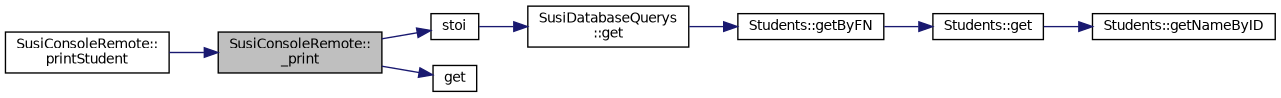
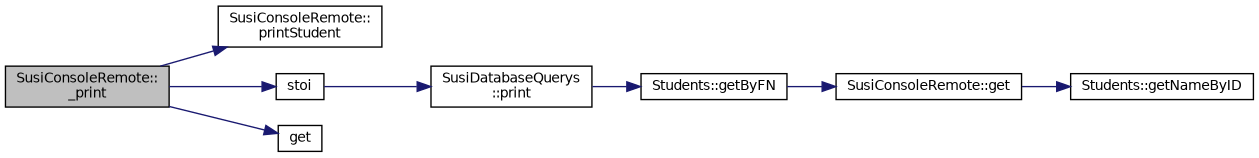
node "SusiDatabaseQuerys ::get": label "SusiDatabaseQuerys ::get" -> "SusiDatabaseQuerys ::print"
node "Students::get": label "Students::get" -> "SusiConsoleRemote::get"
edge "SusiConsoleRemote:: printStudent" -> "SusiConsoleRemote:: _print": reversed
